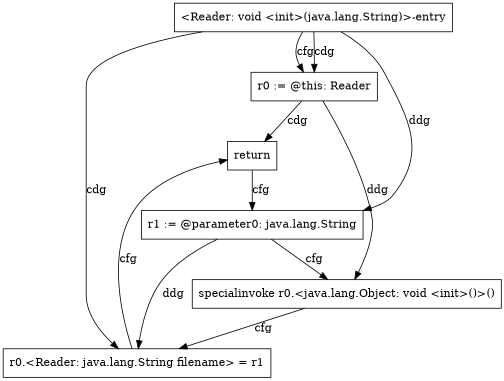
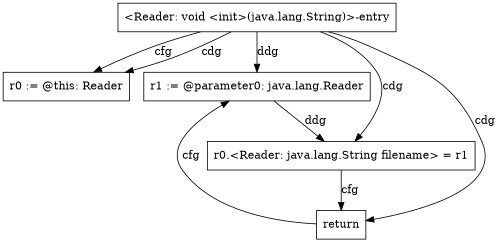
edge "r0 := @this: Reader" -> "return": now "<Reader: void <init>(java.lang.String)>-entry" -> "return"
node "r1 := @parameter0: java.lang.String": label "r1 := @parameter0: java.lang.String" -> "r1 := @parameter0: java.lang.Reader"
node "specialinvoke r0.<java.lang.Object: void <init>()>()": removed
